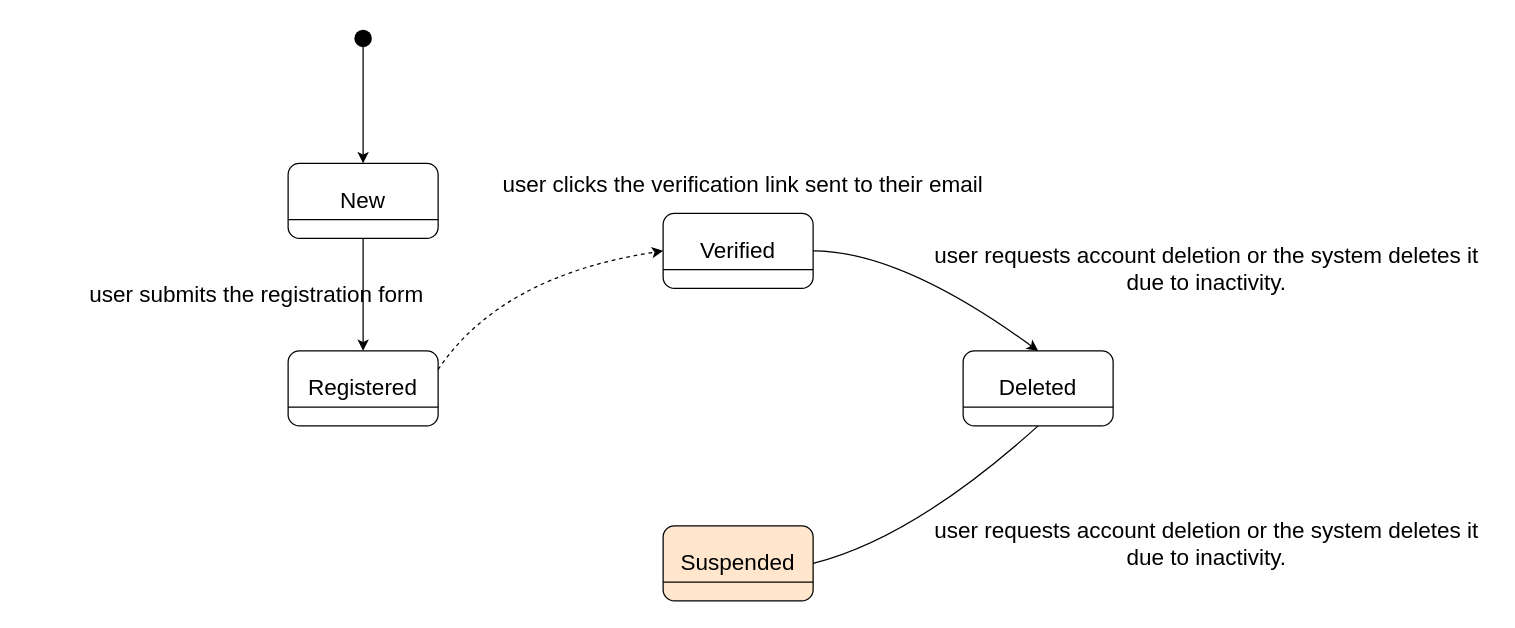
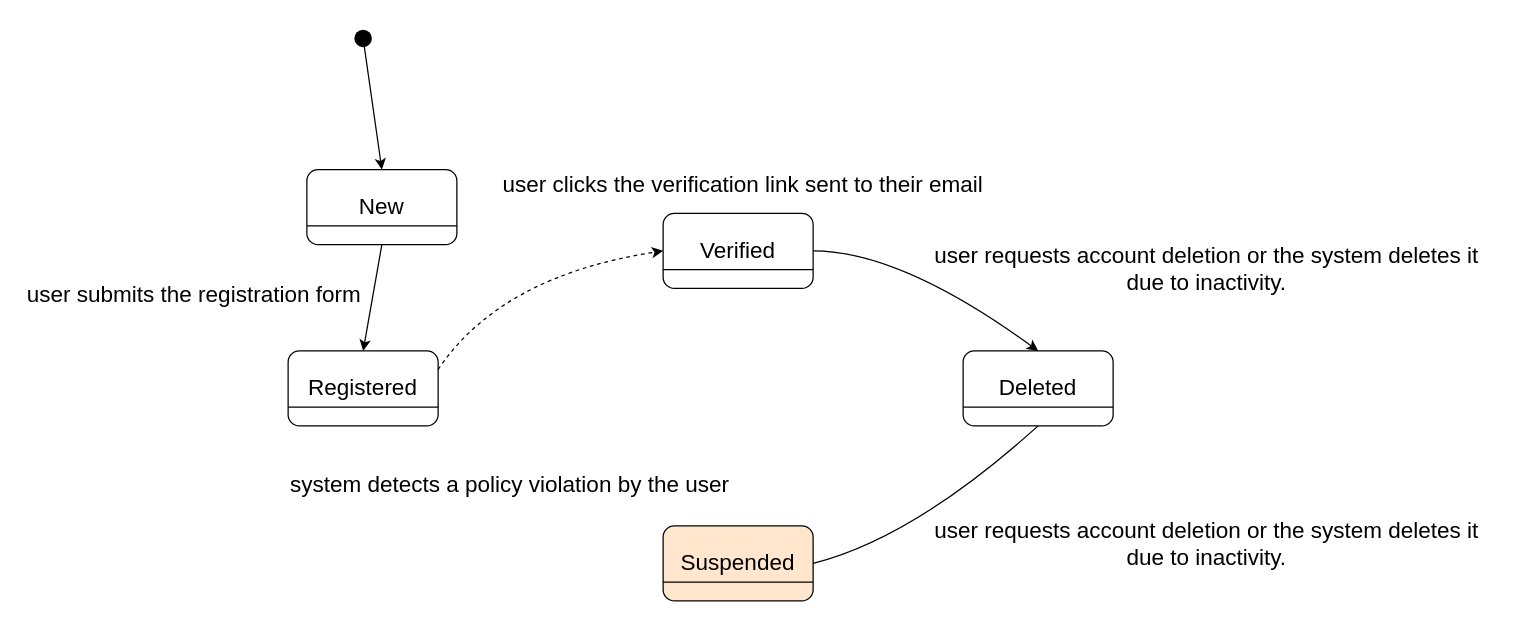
node "New": moved (363, 201) -> (382, 207)
node "user submits the registration form": moved (257, 294) -> (194, 294)
node "system detects a policy violation by the user": added
